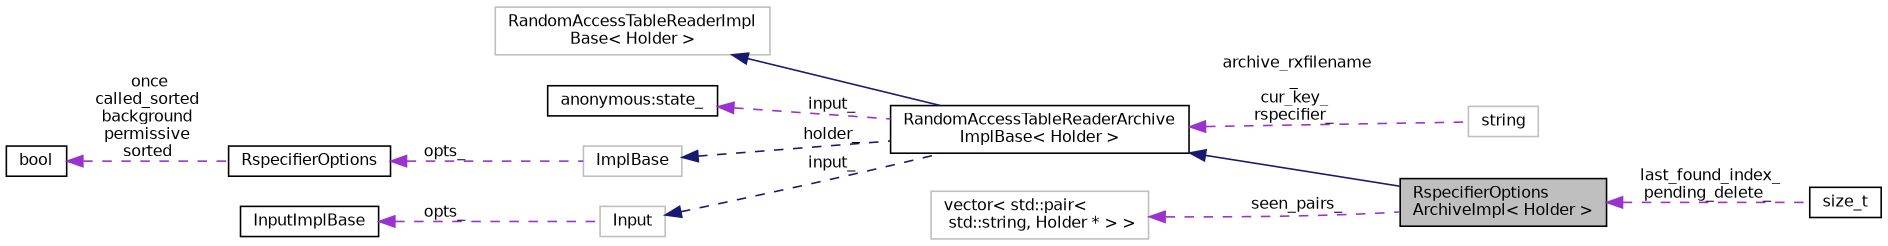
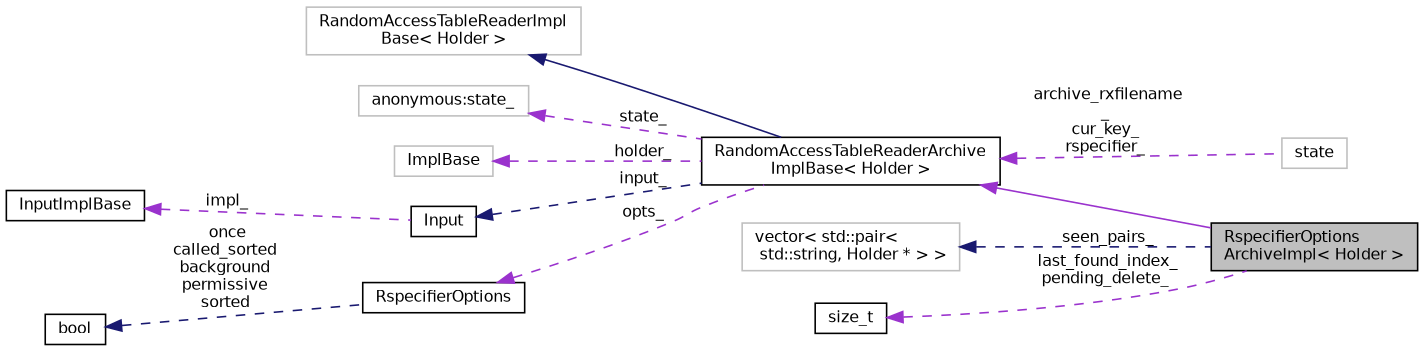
node "anonymous:state_": color black -> grey75
edge "RandomAccessTableReaderArchive ImplBase< Holder >" -> "anonymous:state_": label " input_" -> " state_"
node "string": label "string" -> "state"
edge "RandomAccessTableReaderArchive ImplBase< Holder >" -> "ImplBase": color midnightblue -> darkorchid3
edge "RspecifierOptions" -> "bool": color darkorchid3 -> midnightblue
edge "ImplBase" -> "RspecifierOptions": now "RandomAccessTableReaderArchive ImplBase< Holder >" -> "RspecifierOptions"
edge "RspecifierOptions ArchiveImpl< Holder >" -> "RandomAccessTableReaderArchive ImplBase< Holder >": color midnightblue -> darkorchid3
edge "size_t" -> "RspecifierOptions ArchiveImpl< Holder >": reversed
edge "Input" -> "InputImplBase": label " opts_" -> " impl_"
edge "RspecifierOptions ArchiveImpl< Holder >" -> "vector< std::pair< std::string, Holder * > >": color darkorchid3 -> midnightblue
node "Input": color grey75 -> black
